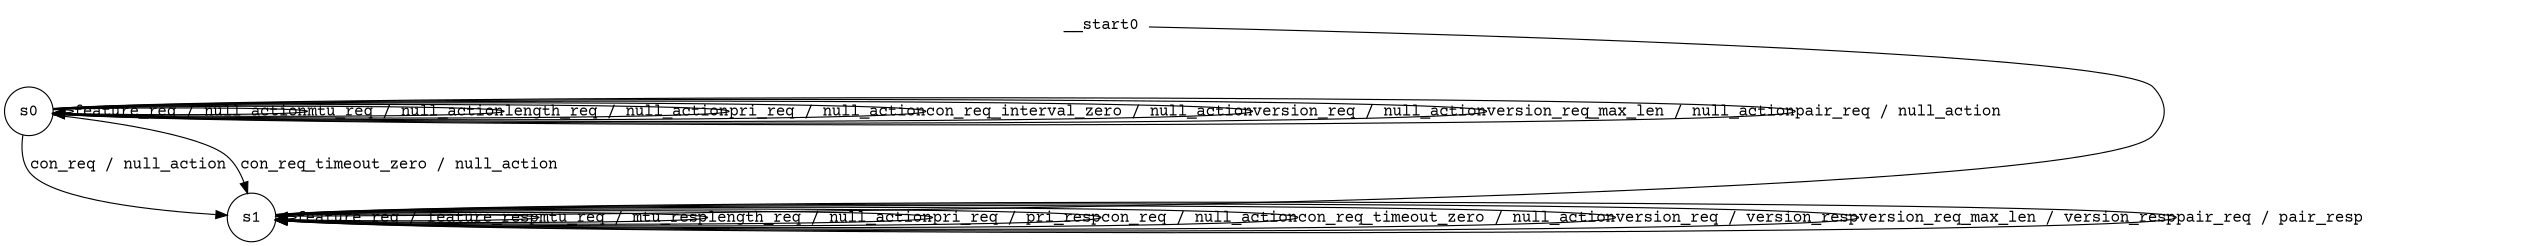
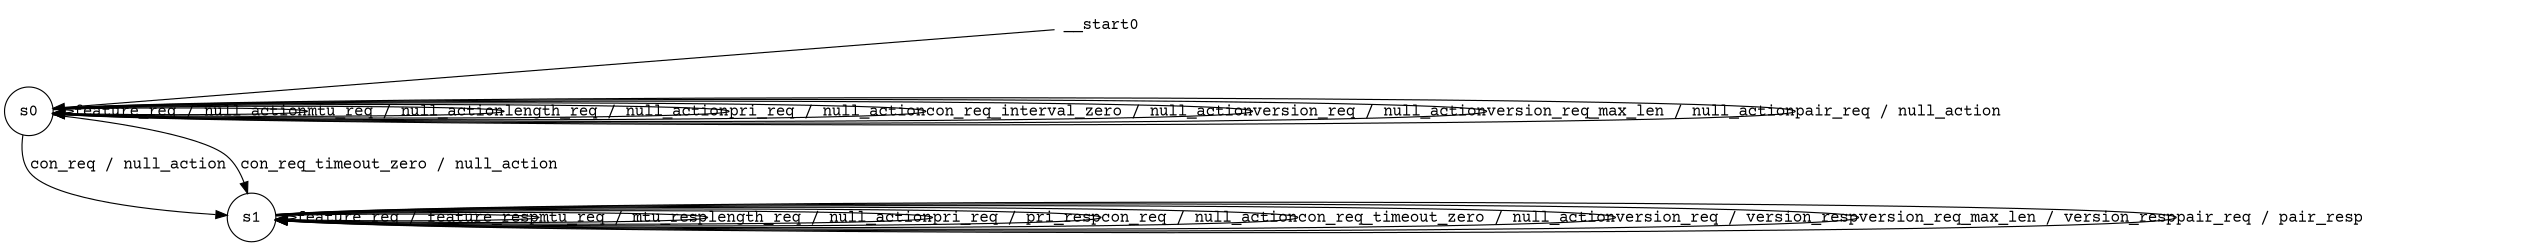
edge "__start0" -> "s1": now "__start0" -> "s0"
